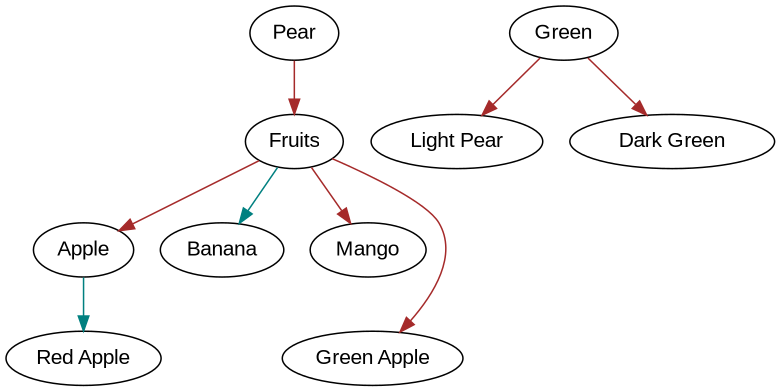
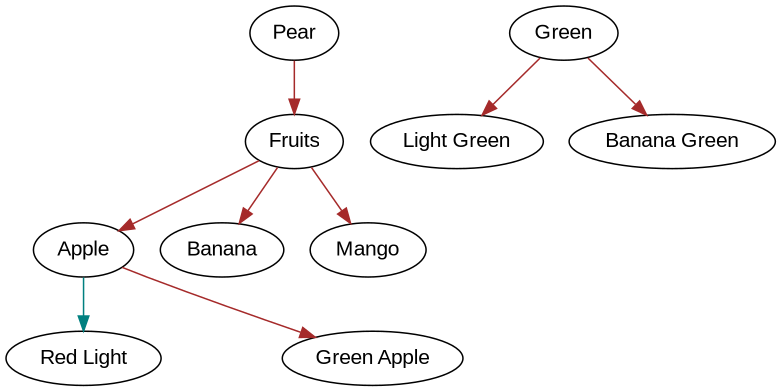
node "Light Pear": label "Light Pear" -> "Light Green"
node "Dark Green": label "Dark Green" -> "Banana Green"
edge "Fruits" -> "Banana": color teal -> brown
edge "Fruits" -> "Green Apple": now "Apple" -> "Green Apple"
node "Red Apple": label "Red Apple" -> "Red Light"
